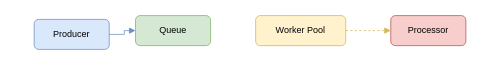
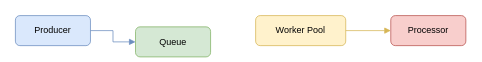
node "Queue": moved (173, 30) -> (173, 42)
edge "Worker Pool" -> "Processor": style dashed -> solid
node "Producer": moved (72, 34) -> (53, 30)
